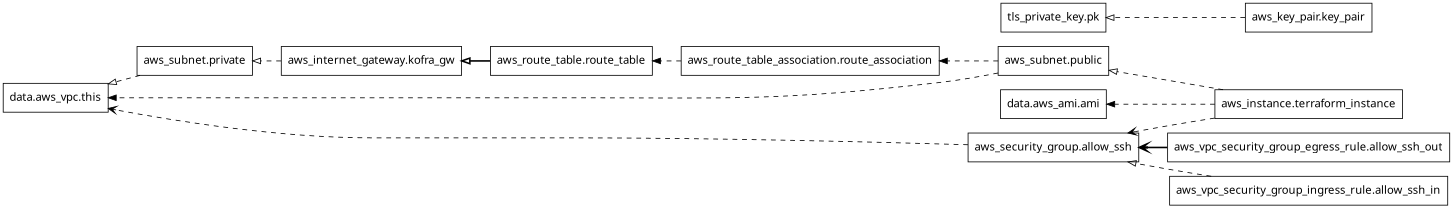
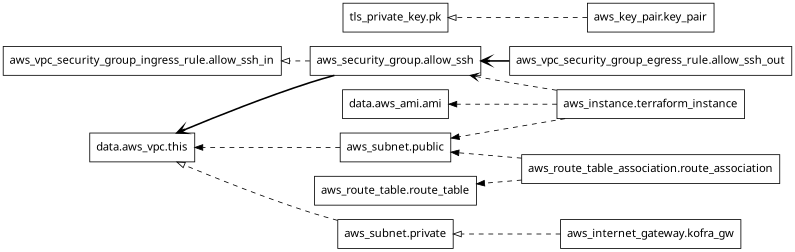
edge "aws_route_table.route_table" -> "aws_internet_gateway.kofra_gw": removed
edge "aws_subnet.public" -> "aws_route_table_association.route_association": reversed
edge "aws_instance.terraform_instance" -> "aws_subnet.public": arrowhead onormal -> normal
edge "aws_security_group.allow_ssh" -> "data.aws_vpc.this": style dashed -> bold
edge "aws_vpc_security_group_ingress_rule.allow_ssh_in" -> "aws_security_group.allow_ssh": reversed
